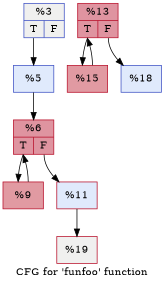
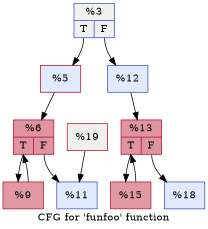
node "%5": color #3d50c3ff -> #b70d28ff
node "%12": added
node "%11": color #b70d28ff -> #3d50c3ff
edge "%11" -> "%19": reversed
